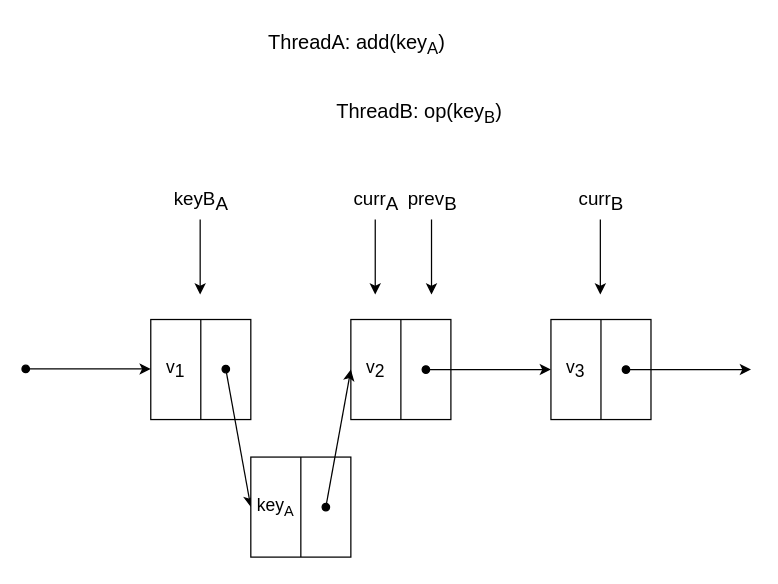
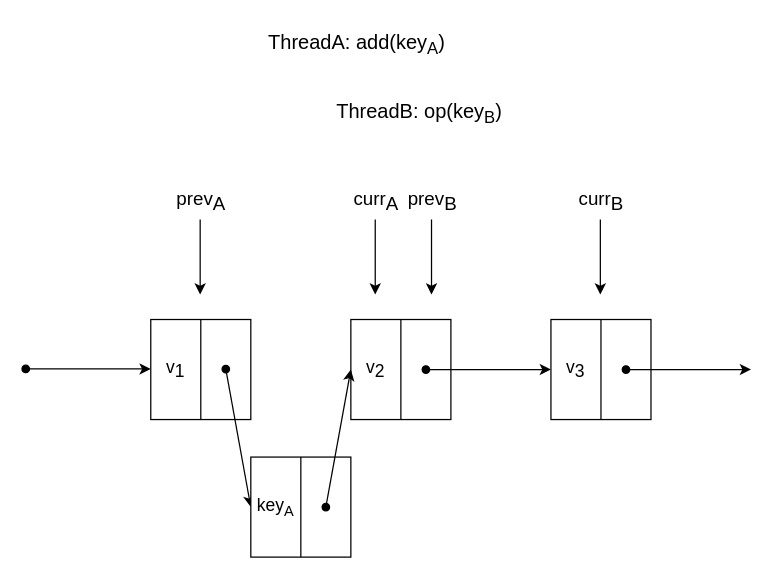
node "keyBA": label "keyBA" -> "prevA"
